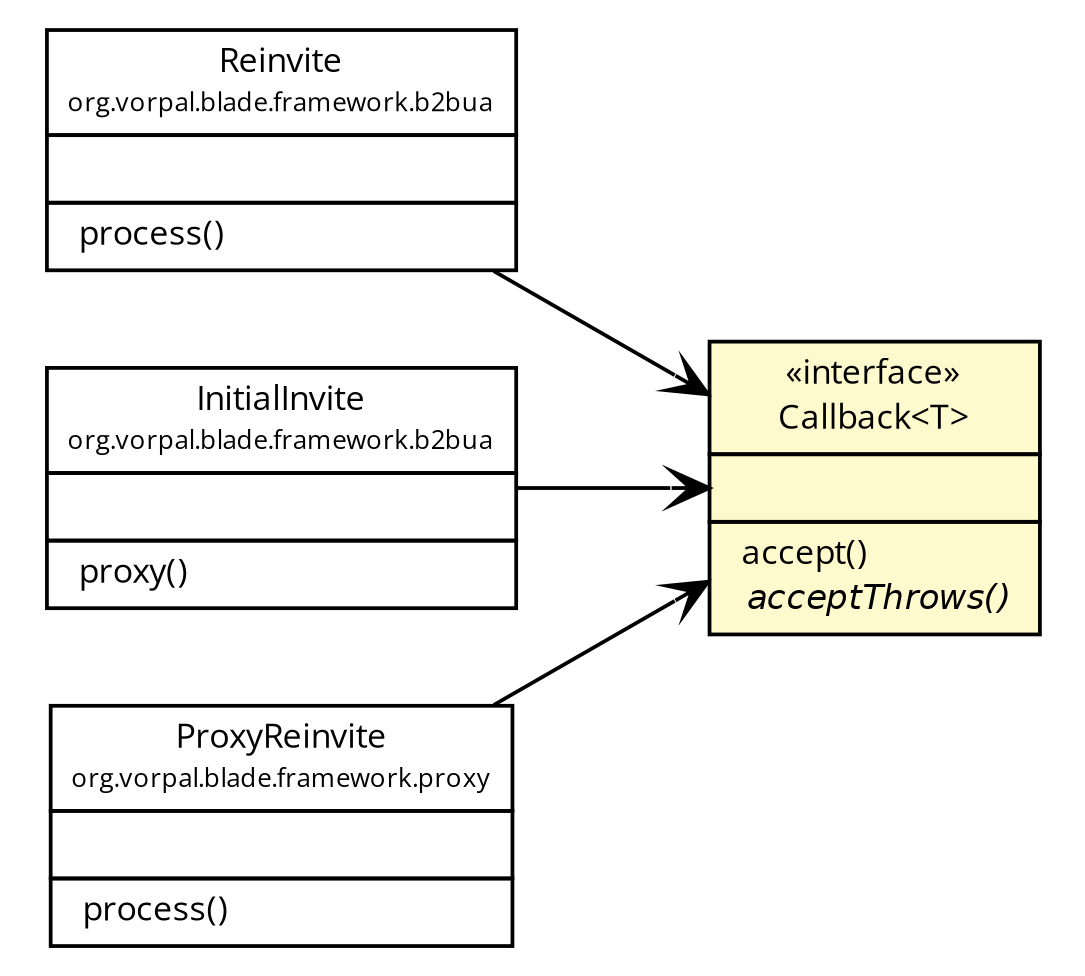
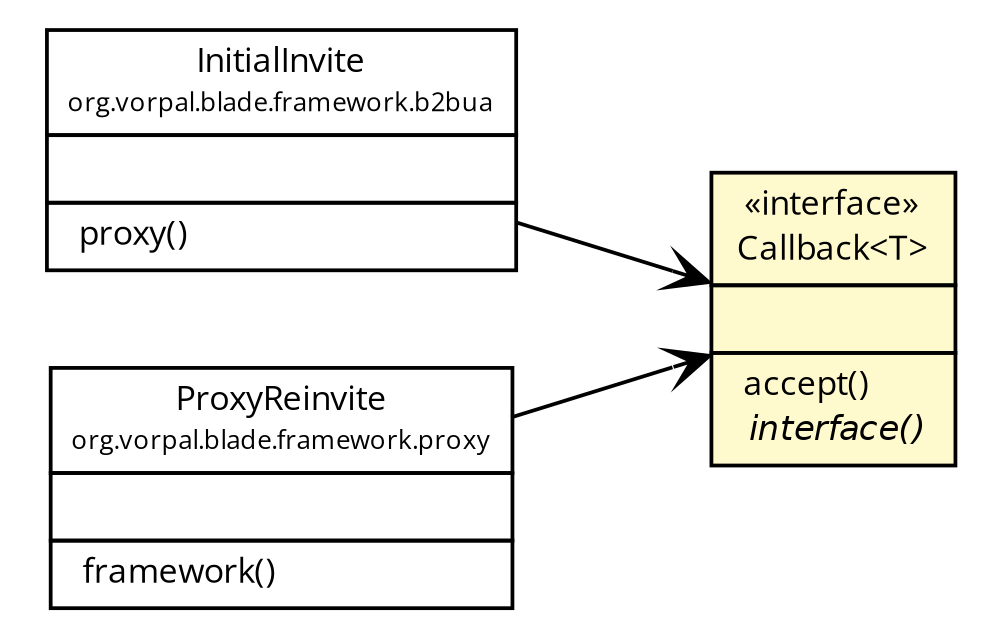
node "Reinvite": removed
node "Callback<T>": text "acceptThrows()" -> "interface()"
node "ProxyReinvite": text "process()" -> "framework()"
